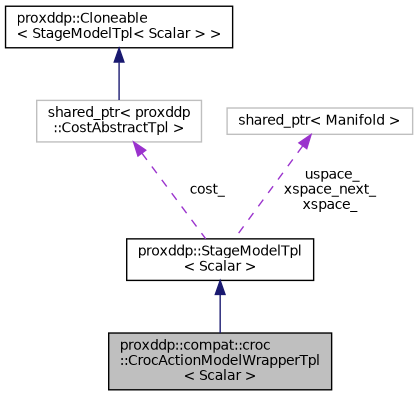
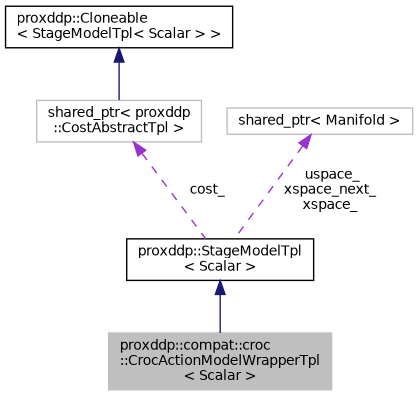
node "proxddp::compat::croc ::CrocActionModelWrapperTpl < Scalar >": color black -> grey75
